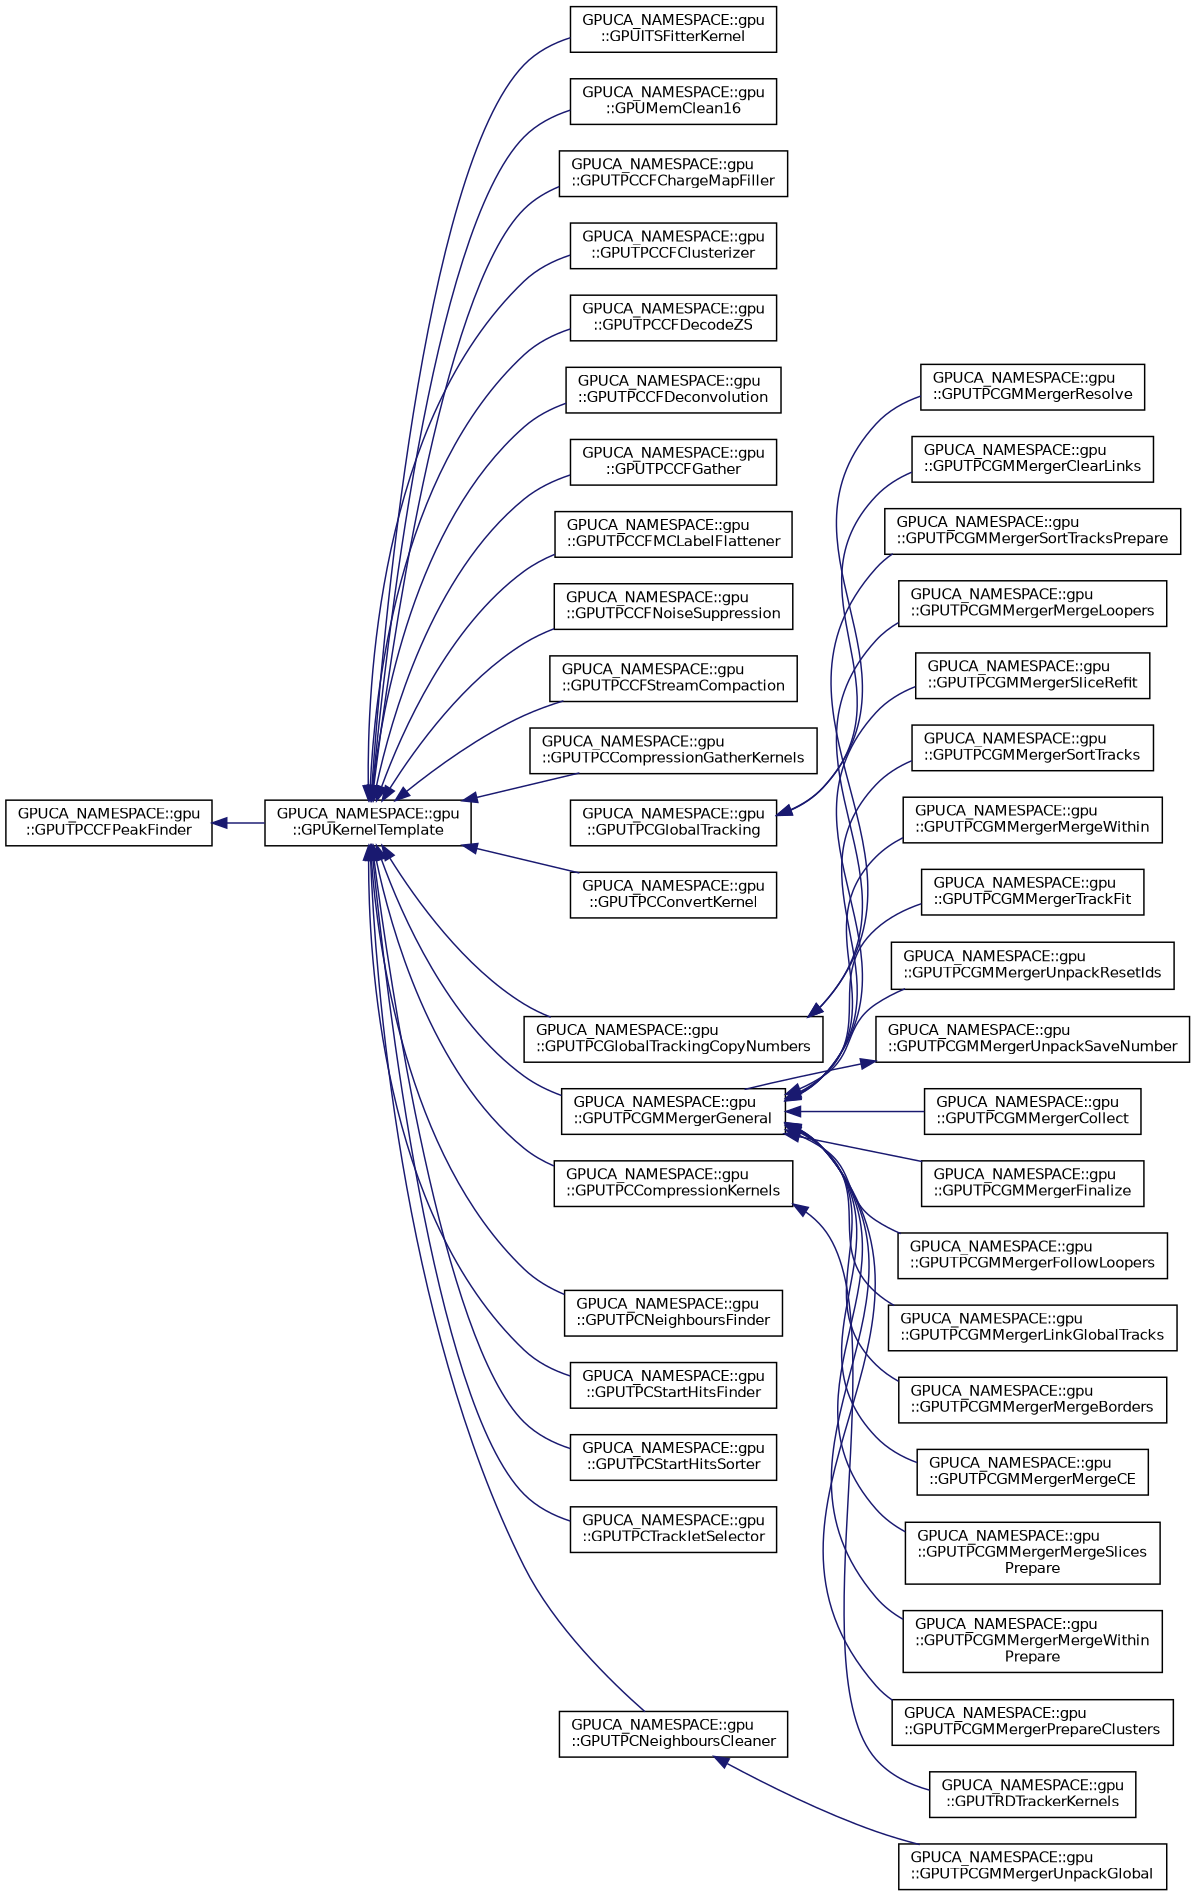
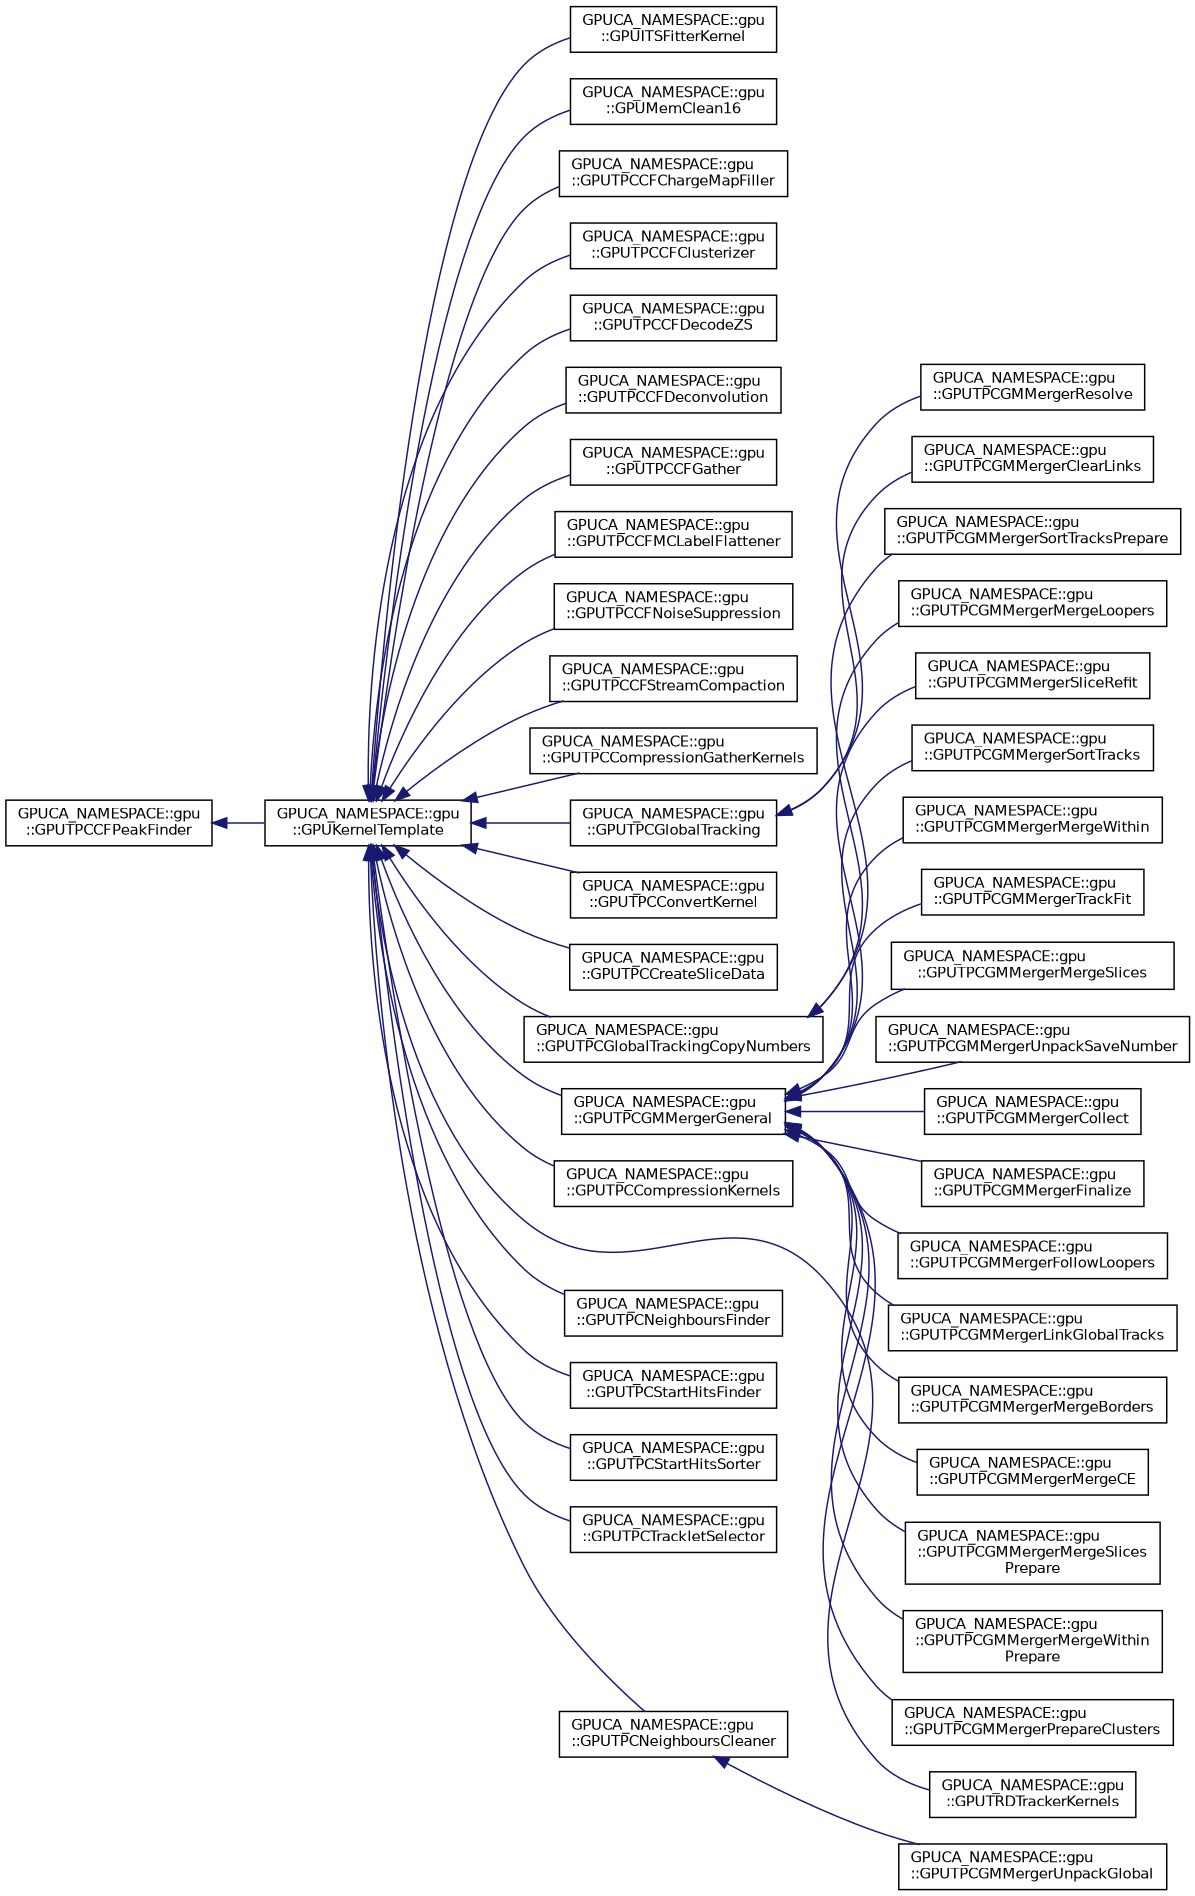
edge "GPUCA_NAMESPACE::gpu ::GPUTPCGlobalTracking" -> "GPUCA_NAMESPACE::gpu ::GPUKernelTemplate": added
node "GPUCA_NAMESPACE::gpu ::GPUTPCGMMergerUnpackResetIds": label "GPUCA_NAMESPACE::gpu ::GPUTPCGMMergerUnpackResetIds" -> "GPUCA_NAMESPACE::gpu ::GPUTPCGMMergerMergeSlices"
node "GPUCA_NAMESPACE::gpu ::GPUTPCCreateSliceData": added
edge "GPUCA_NAMESPACE::gpu ::GPUTPCGMMergerGeneral" -> "GPUCA_NAMESPACE::gpu ::GPUTPCGMMergerUnpackSaveNumber": reversed
edge "GPUCA_NAMESPACE::gpu ::GPUTRDTrackerKernels" -> "GPUCA_NAMESPACE::gpu ::GPUTPCCompressionKernels": now "GPUCA_NAMESPACE::gpu ::GPUTRDTrackerKernels" -> "GPUCA_NAMESPACE::gpu ::GPUKernelTemplate"
